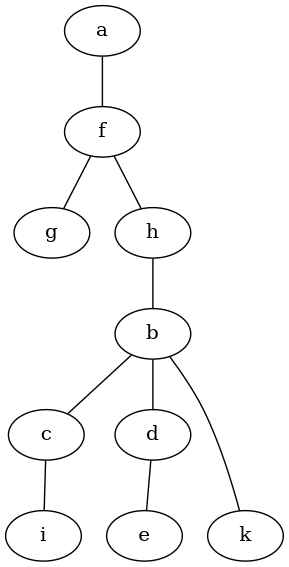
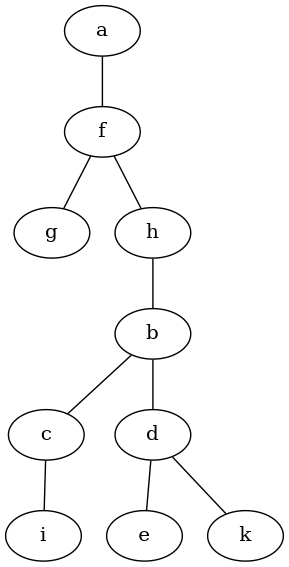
edge "b" -- "k": now "d" -- "k"
